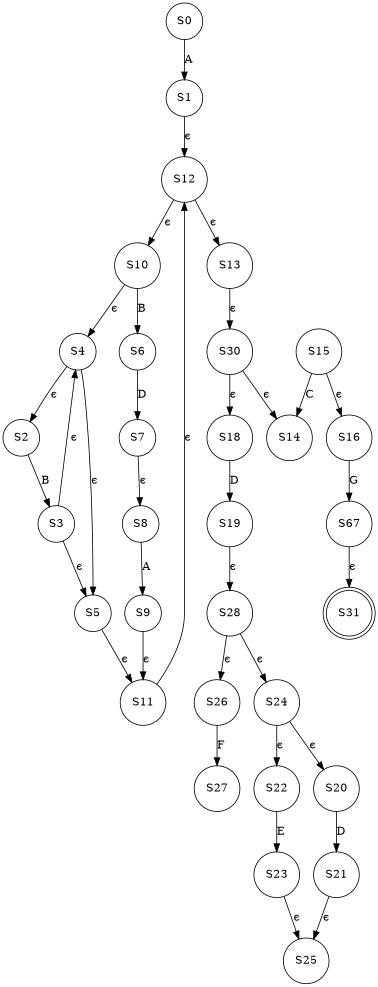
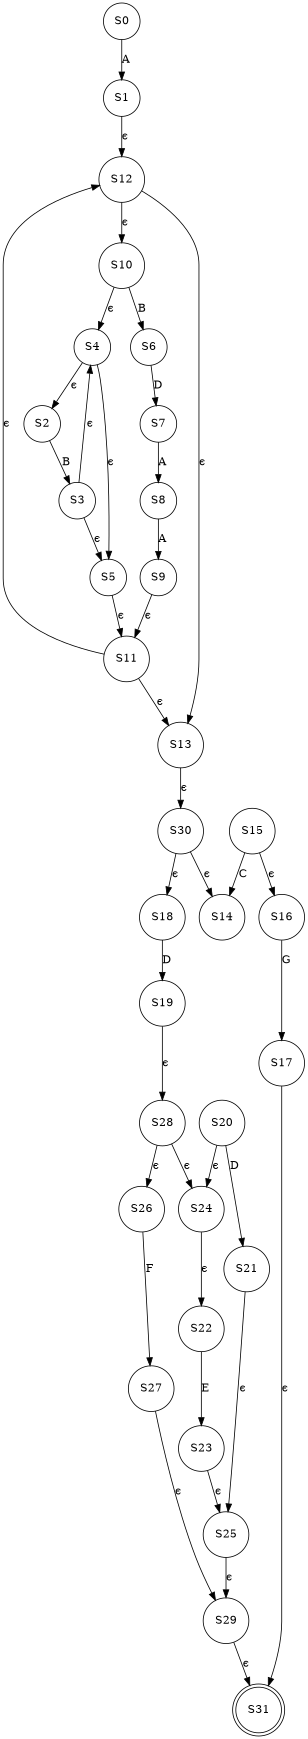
edge "S7" -> "S8": label "ϵ" -> "A"
node "S67": label "S67" -> "S17"
edge "S11" -> "S13": added, label "ϵ"
edge "S24" -> "S20": reversed
node "S29": added
